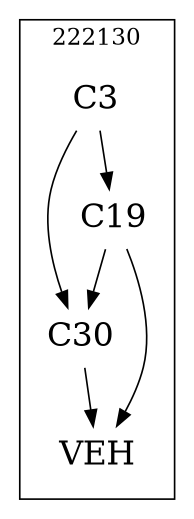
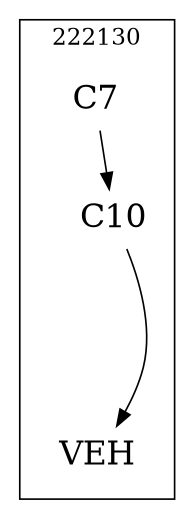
node "C3": label "C3" -> "C7"
node "C19": label "C19" -> "C10"
node "C30": removed
